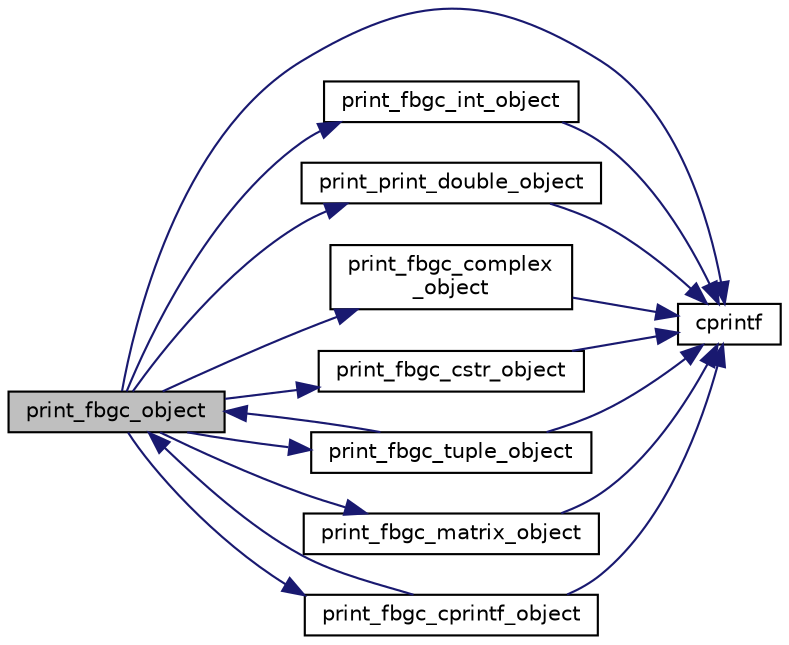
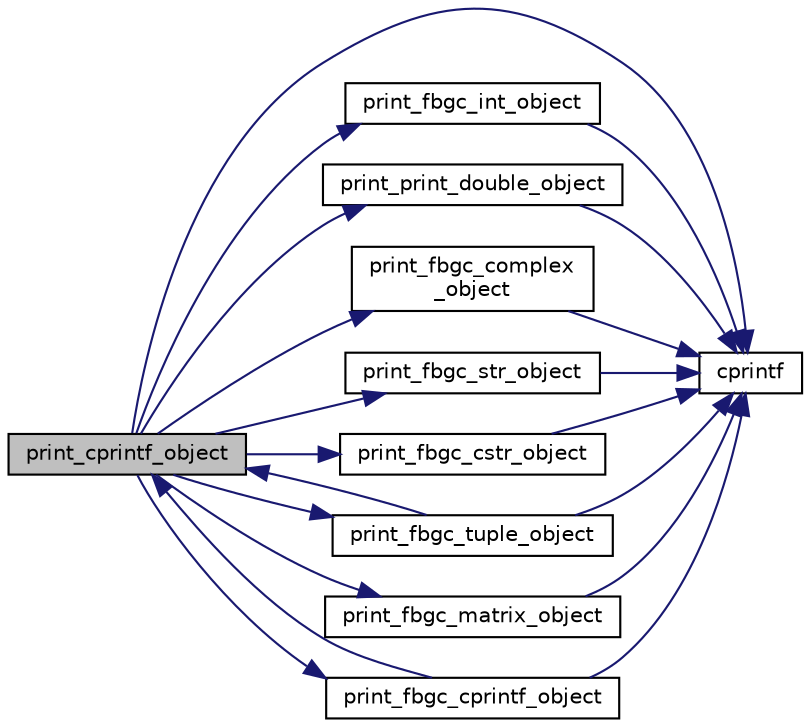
node "print_fbgc_str_object": added
node "print_fbgc_object": label "print_fbgc_object" -> "print_cprintf_object"
